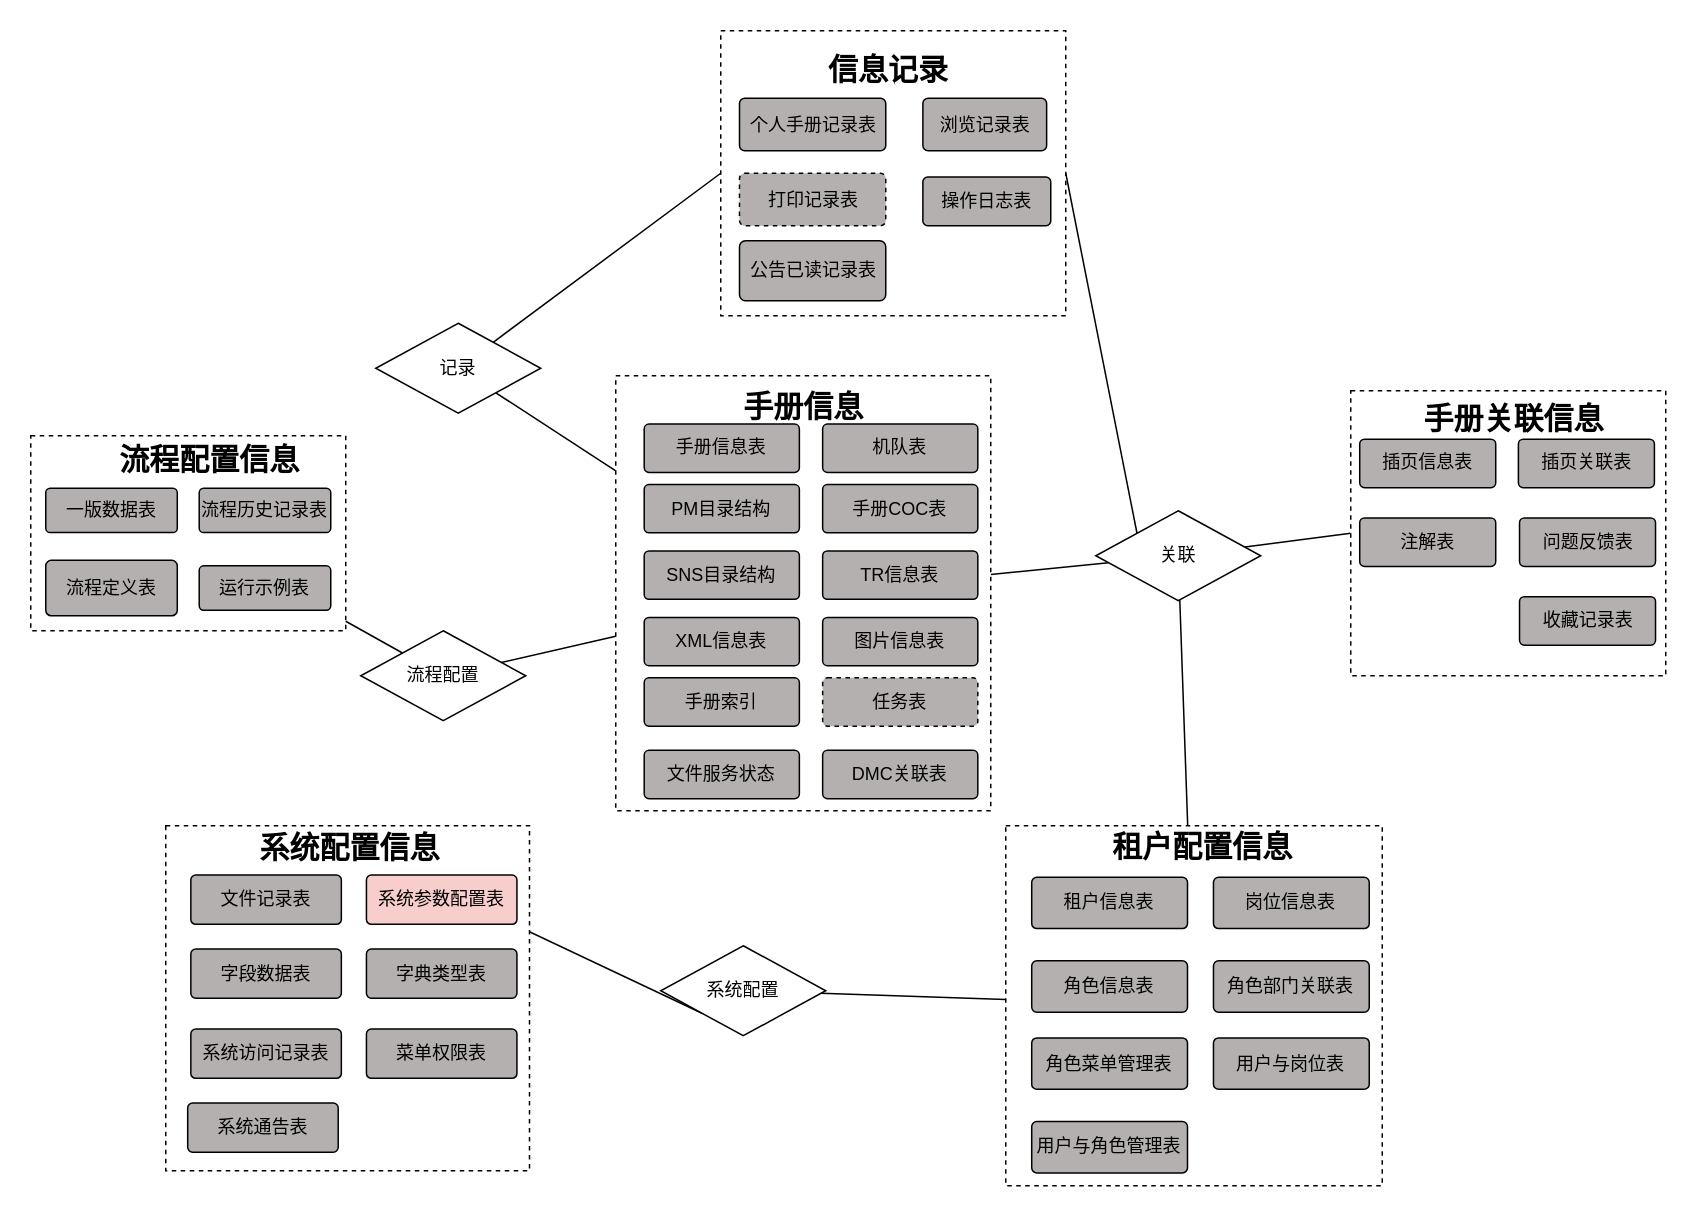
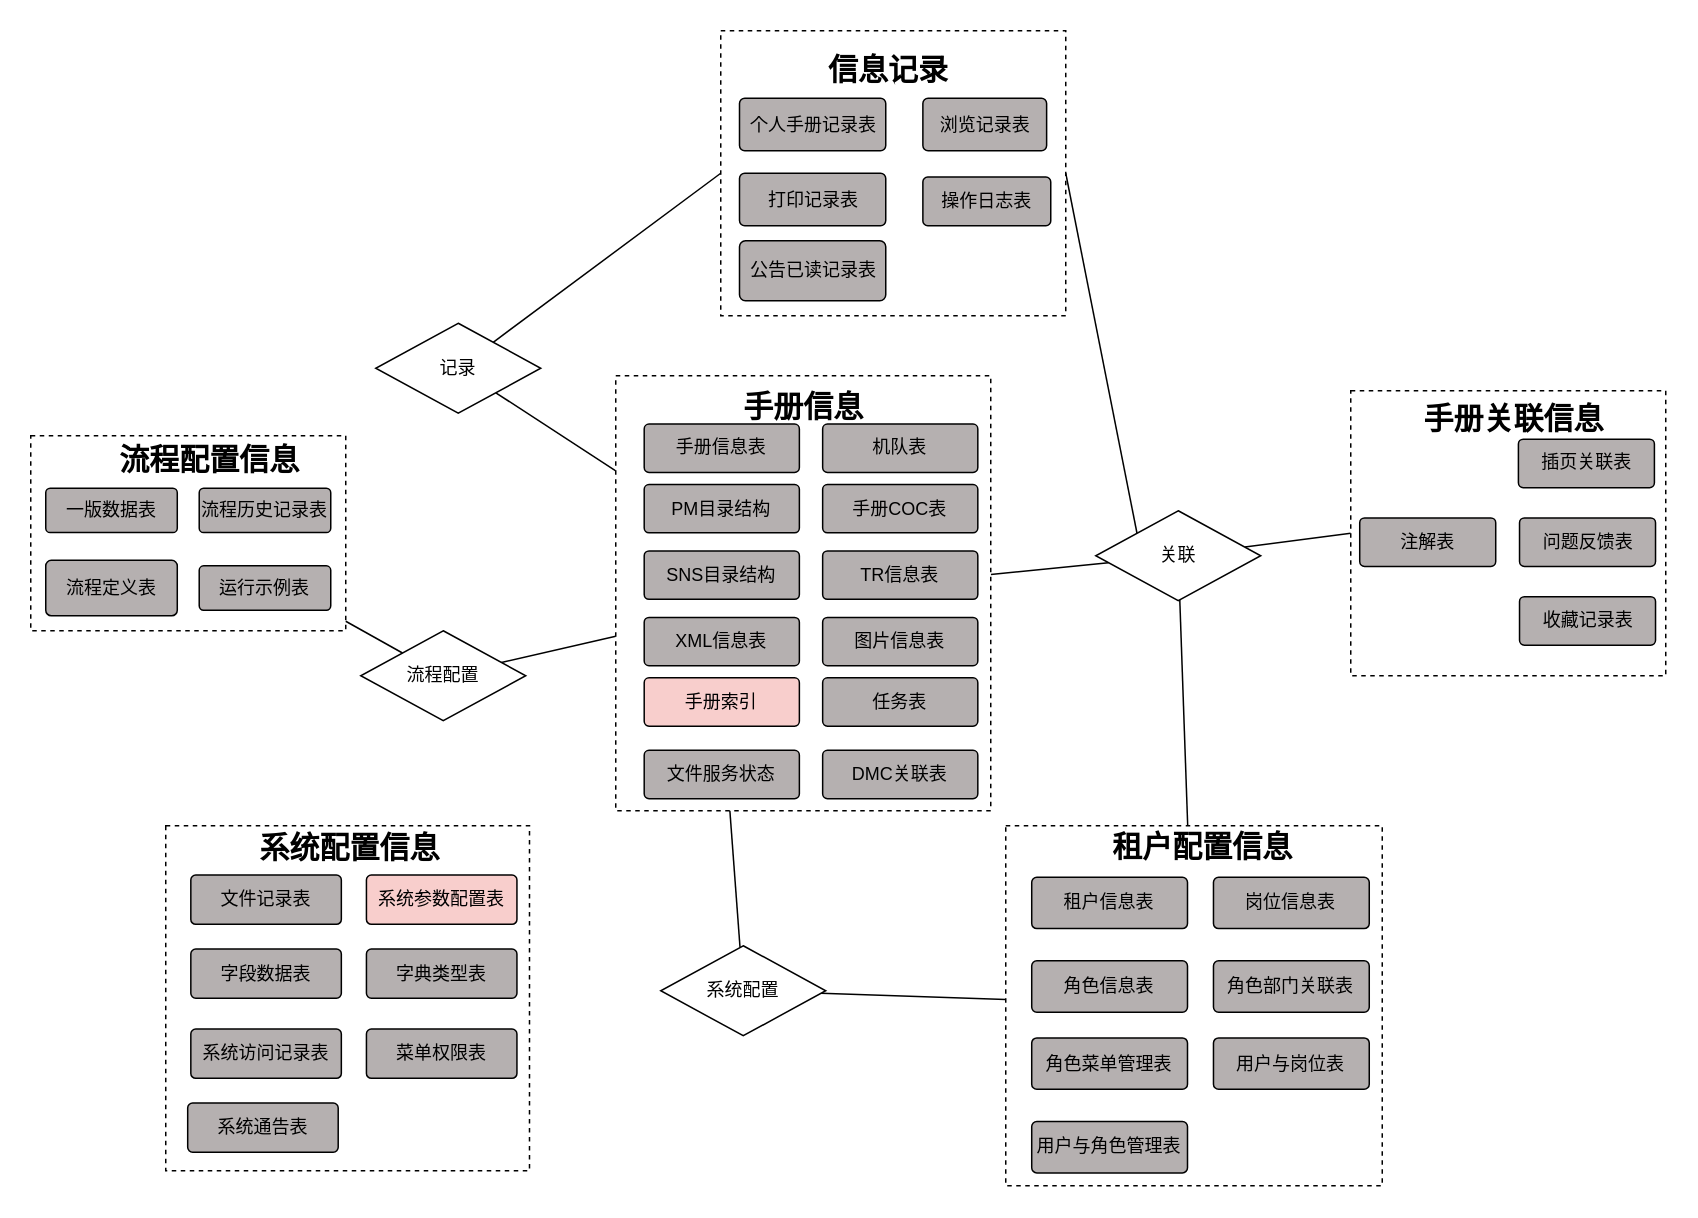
node "打印记录表": style dashed -> solid
node "插页信息表": removed
node "手册索引": fillcolor #b5b0b0 -> #f8cecc
node "任务表": style dashed -> solid
edge "手册索引" -- "系统配置": added
edge "系统配置信息" -- "系统配置": removed
